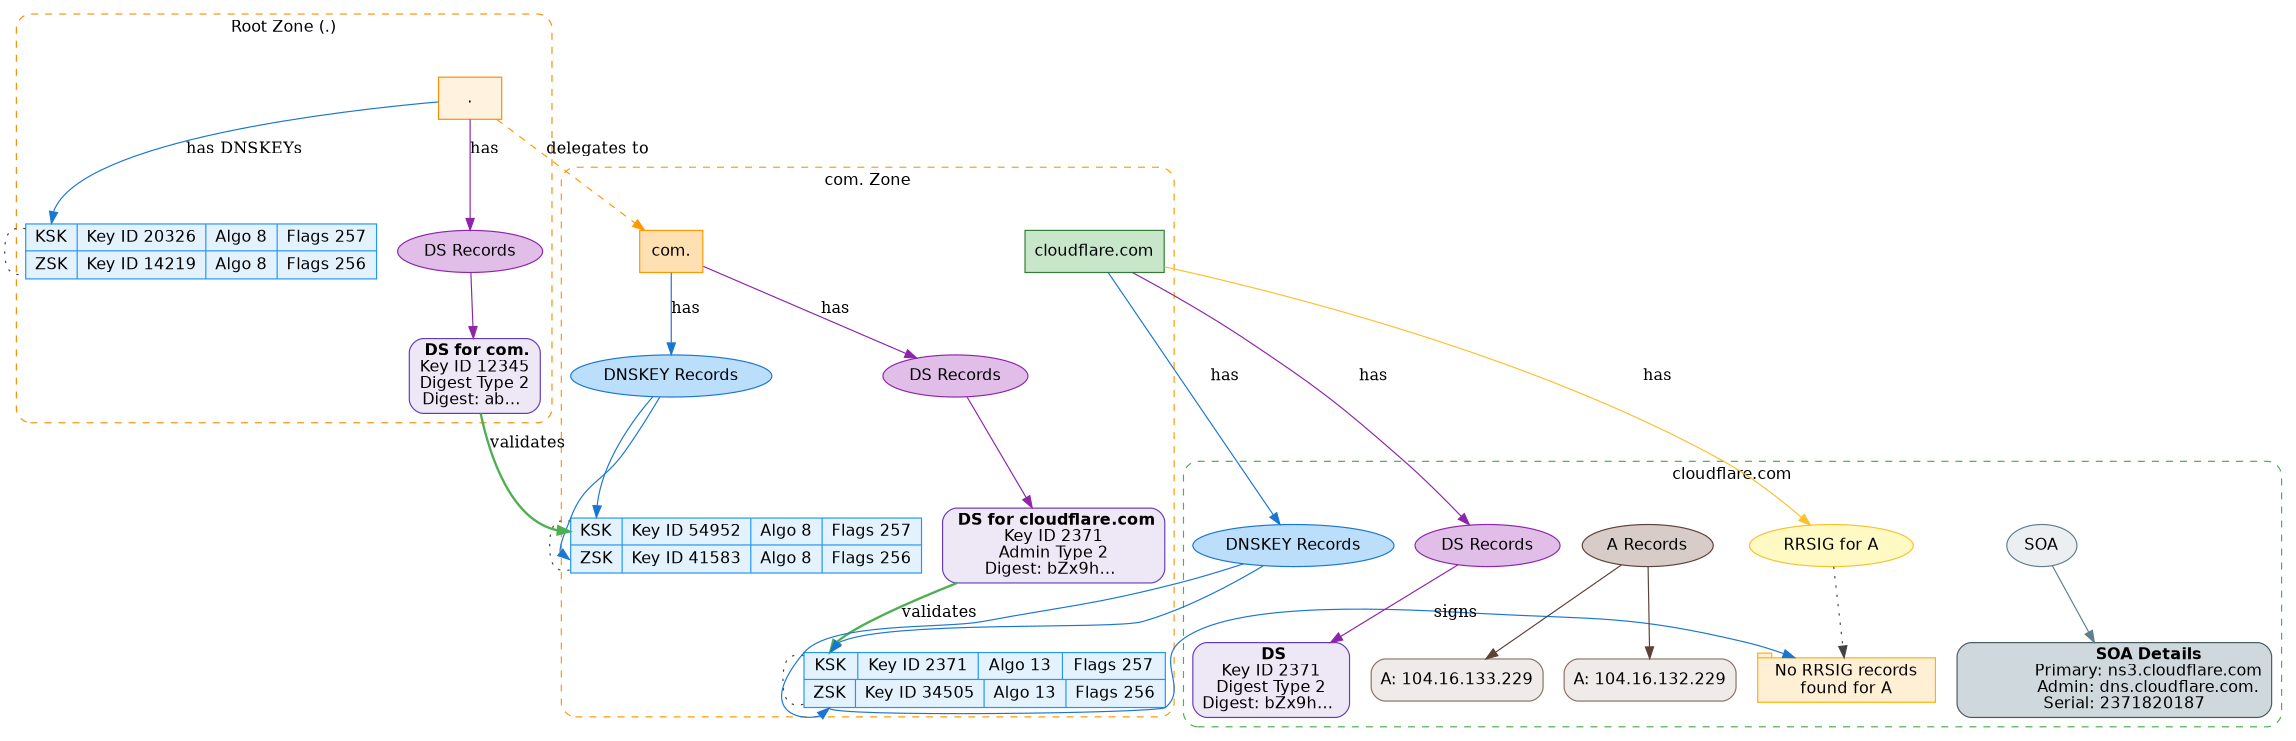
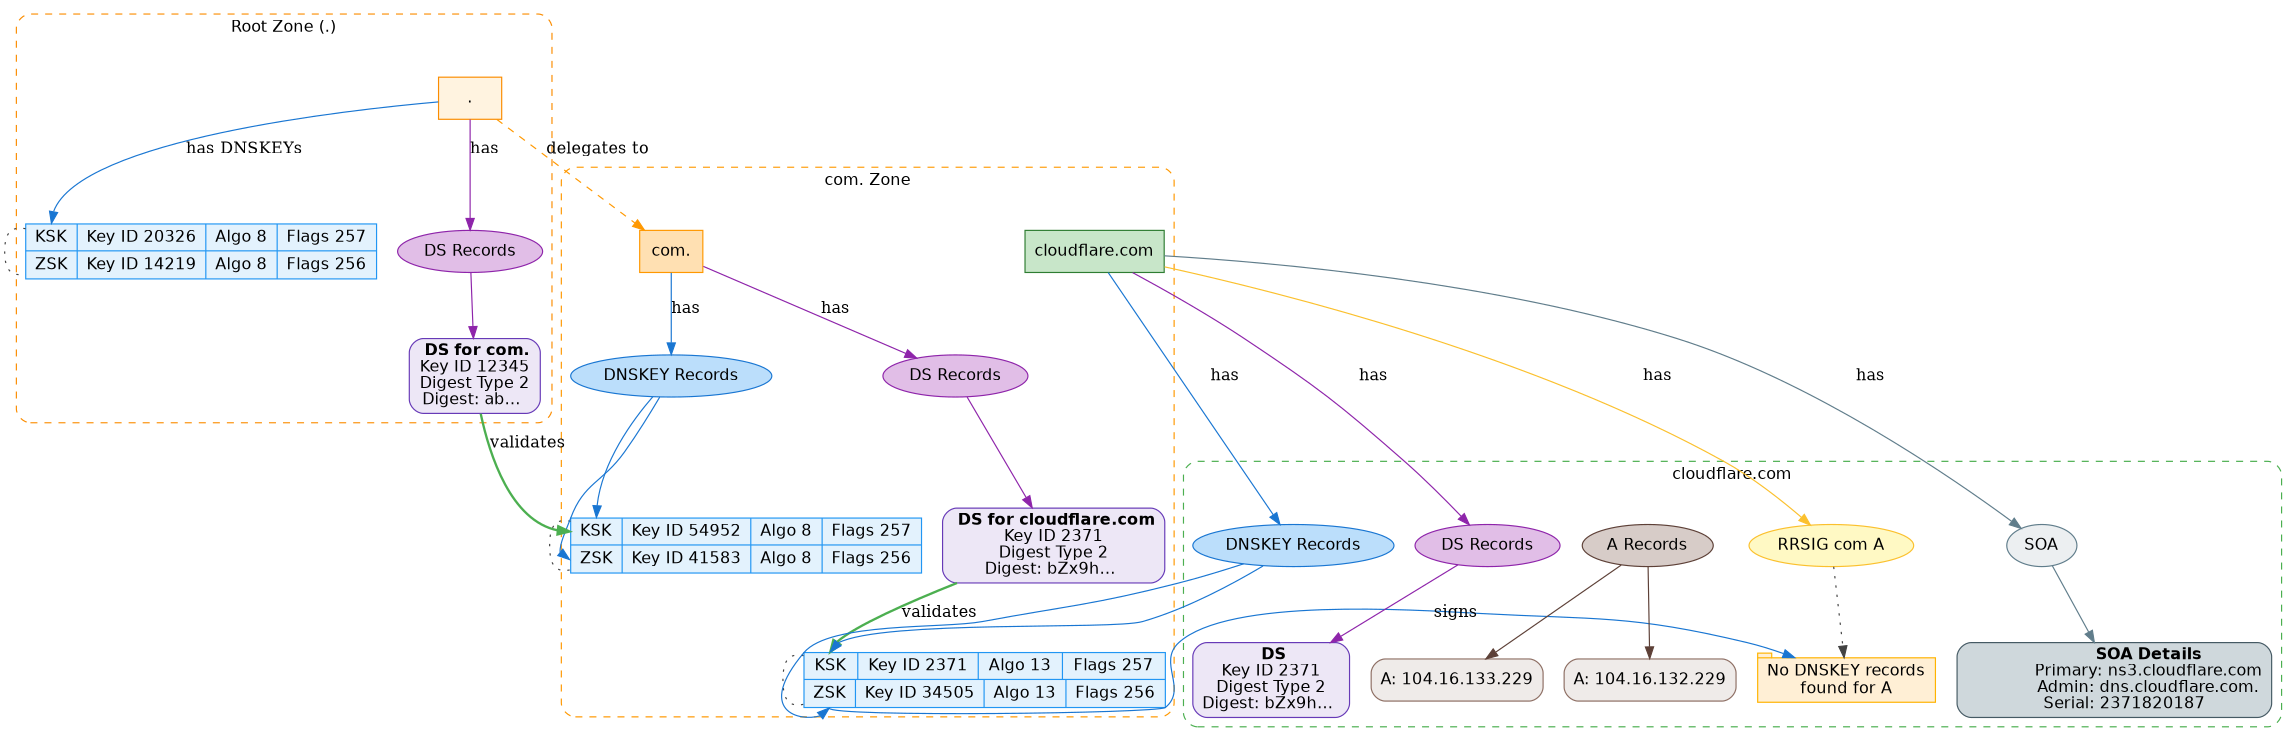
edge "cloudflare.com" -> "SOA": added, label "has"
node "RRSIG for A": label "RRSIG for A" -> "RRSIG com A"
node "DS for cloudflare.com": text "Admin Type 2" -> "Digest Type 2"
node "No RRSIG records found for A": label "No RRSIG records found for A" -> "No DNSKEY records found for A"
